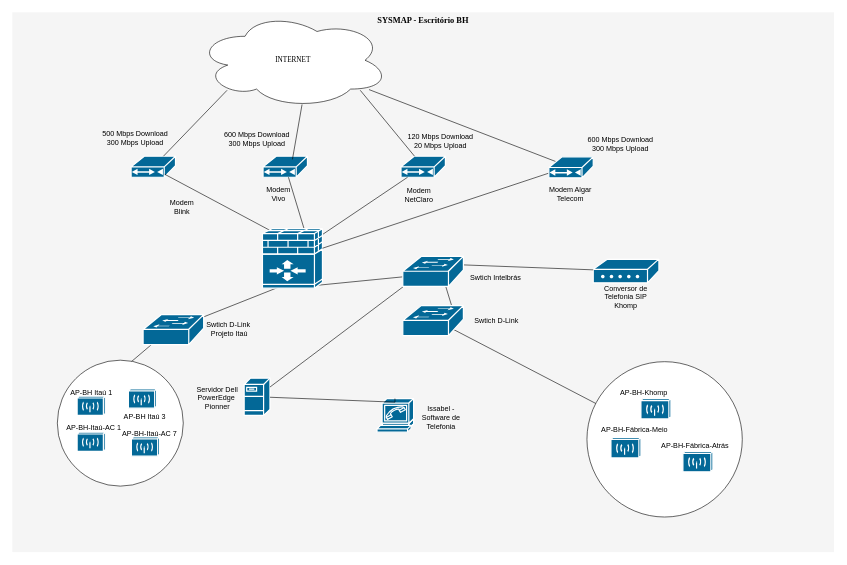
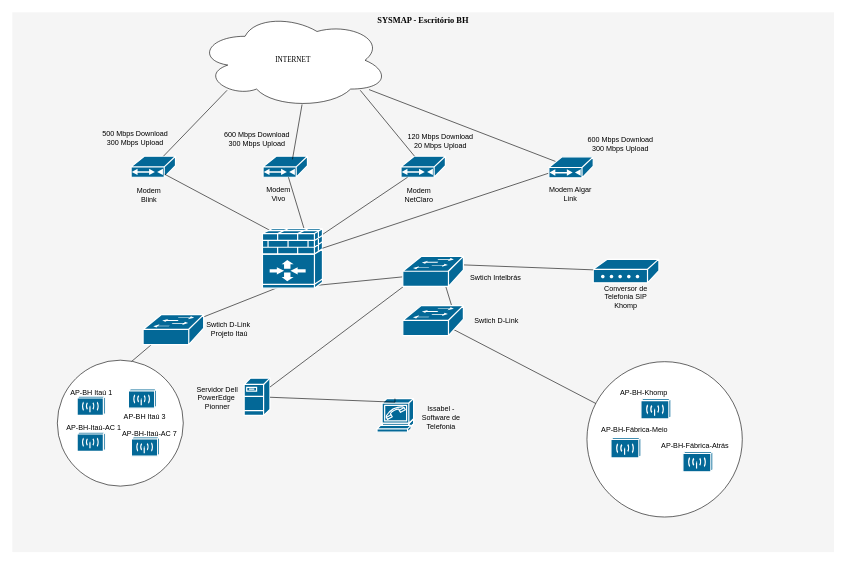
node "Modem Algar Telecom": label "Modem Algar Telecom" -> "Modem Algar Link"
node "Modem Blink": moved (182, 207) -> (149, 195)
